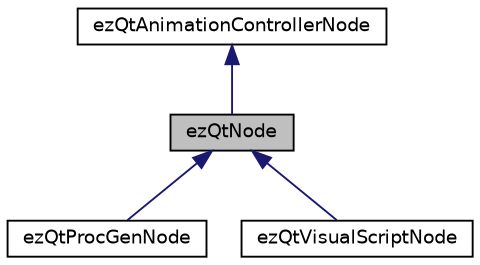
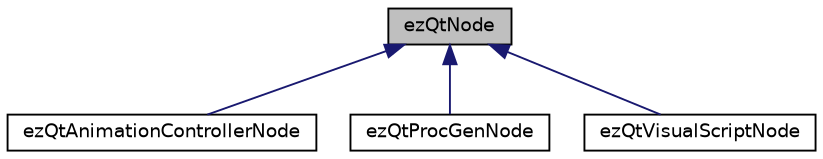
edge "ezQtNode" -> "ezQtAnimationControllerNode": reversed
